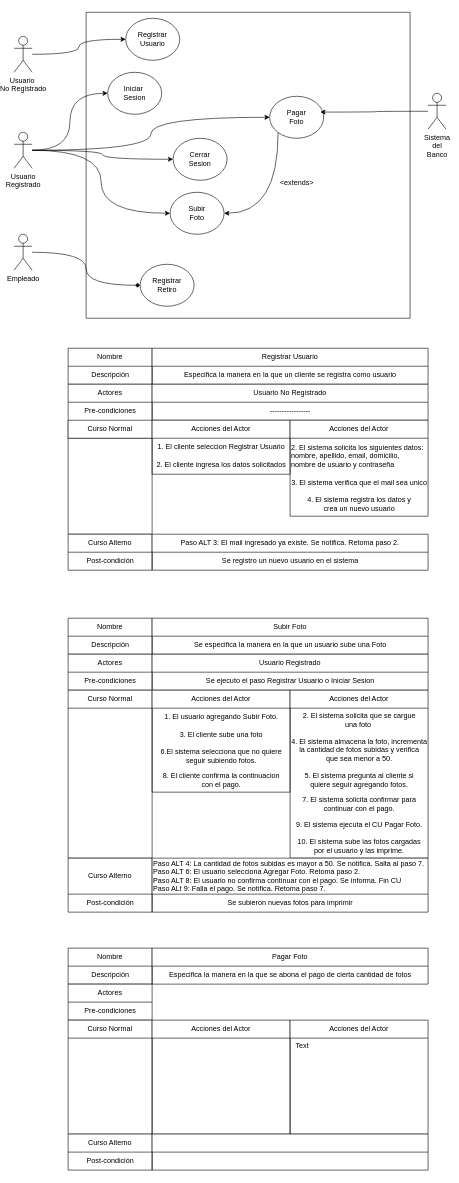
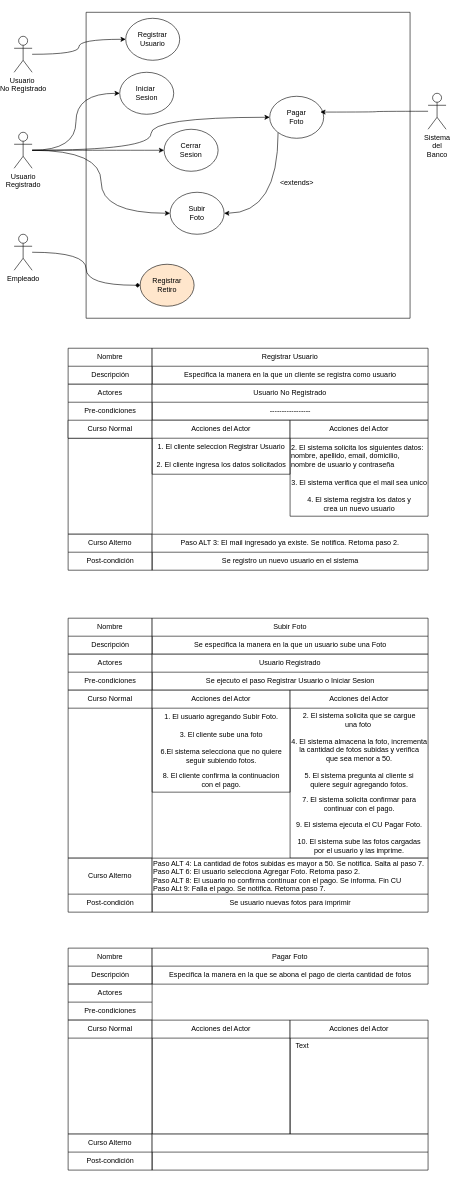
node "Iniciar Sesion": moved (135, 93) -> (147, 93)
node "Cerrar Sesion": moved (200, 159) -> (191, 150)
node "Registrar Retiro": fillcolor #ffffff -> #ffe6cc
node "Se subieron nuevas fotos para imprimir": label "Se subieron nuevas fotos para imprimir" -> "Se usuario nuevas fotos para imprimir"
